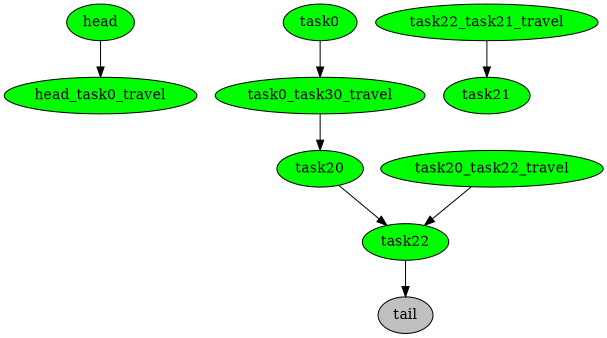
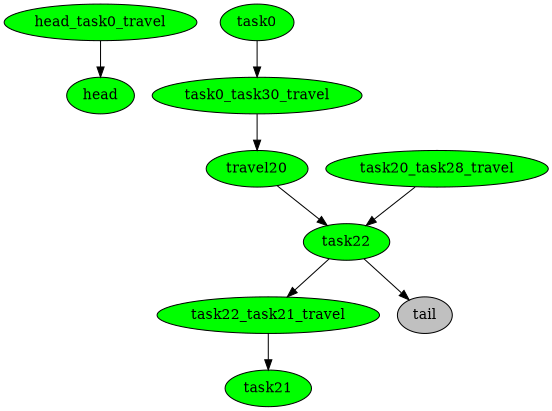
edge "head" -> "head_task0_travel": reversed
node "task20": label "task20" -> "travel20"
node "task20_task22_travel": label "task20_task22_travel" -> "task20_task28_travel"
edge "task22" -> "task22_task21_travel": added
